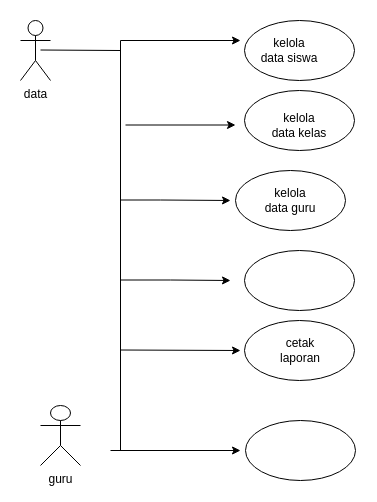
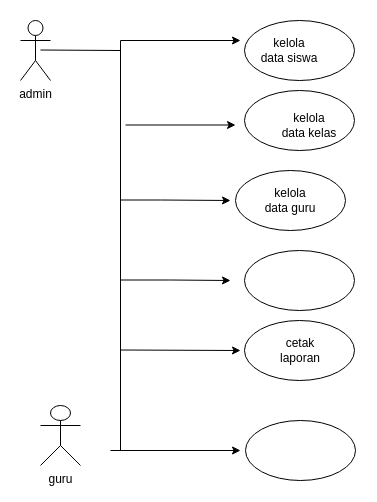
node "data": label "data" -> "admin"
node "kelola data kelas": moved (300, 126) -> (310, 126)
